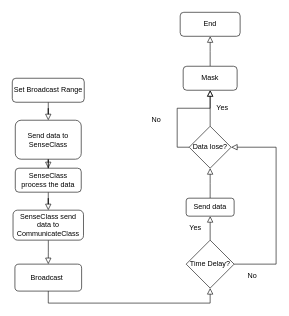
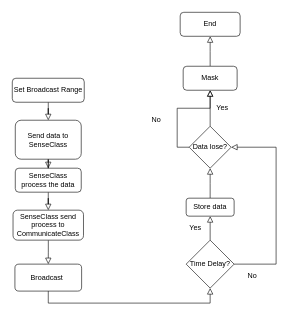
node "Send data": label "Send data" -> "Store data"
node "SenseClass send data to CommunicateClass": label "SenseClass send data to CommunicateClass" -> "SenseClass send process to CommunicateClass"
